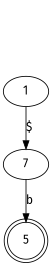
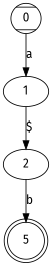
node "0": added
node "7": label "7" -> "2"
